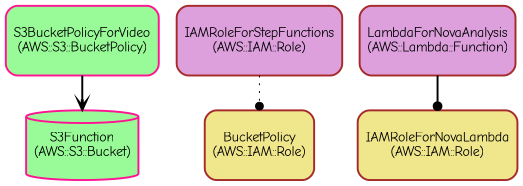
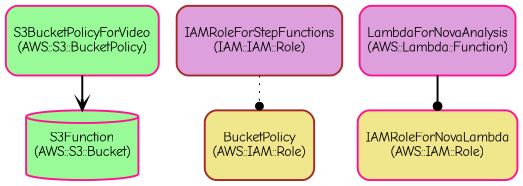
node "IAMRoleForStepFunctions (AWS::IAM::Role)": label "IAMRoleForStepFunctions (AWS::IAM::Role)" -> "IAMRoleForStepFunctions (IAM::IAM::Role)"
node "LambdaForNovaAnalysis (AWS::Lambda::Function)": color brown -> deeppink
node "IAMRoleForNovaLambda (AWS::IAM::Role)": color brown -> deeppink
